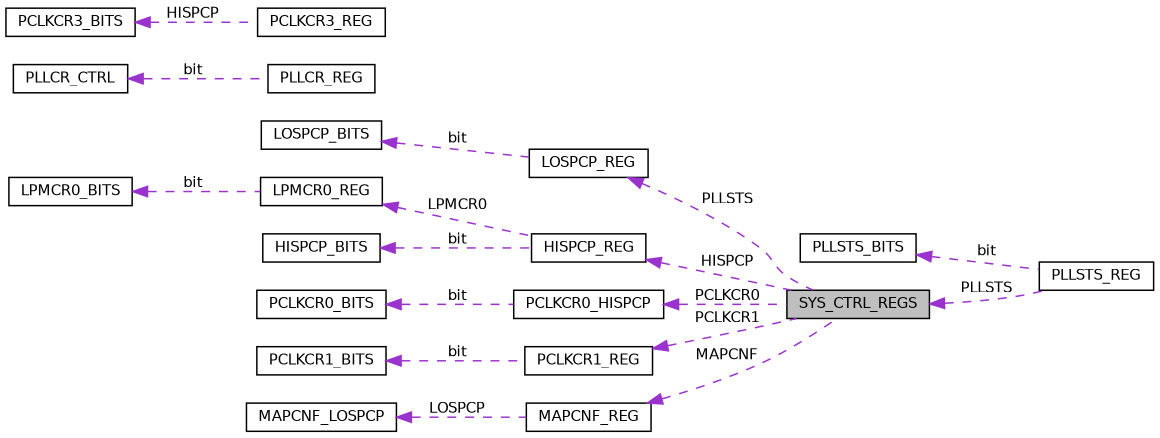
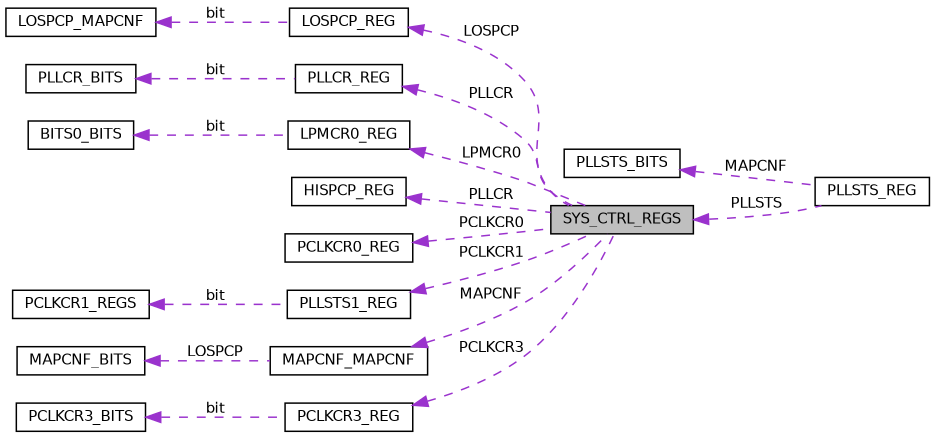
edge "PCLKCR3_REG" -> "PCLKCR3_BITS": label " HISPCP" -> " bit"
node "PLLCR_CTRL": label "PLLCR_CTRL" -> "PLLCR_BITS"
edge "SYS_CTRL_REGS" -> "PLLCR_REG": added, label "PLLCR"
node "LOSPCP_BITS": label "LOSPCP_BITS" -> "LOSPCP_MAPCNF"
node "LPMCR0_BITS": label "LPMCR0_BITS" -> "BITS0_BITS"
edge "SYS_CTRL_REGS" -> "LOSPCP_REG": label " PLLSTS" -> " LOSPCP"
edge "HISPCP_REG" -> "LPMCR0_REG": now "SYS_CTRL_REGS" -> "LPMCR0_REG"
node "HISPCP_BITS": removed
edge "PLLSTS_REG" -> "PLLSTS_BITS": label " bit" -> " MAPCNF"
edge "SYS_CTRL_REGS" -> "HISPCP_REG": label " HISPCP" -> " PLLCR"
node "PCLKCR0_BITS": removed
node "PCLKCR0_HISPCP": label "PCLKCR0_HISPCP" -> "PCLKCR0_REG"
edge "SYS_CTRL_REGS" -> "PCLKCR3_REG": added, label "PCLKCR3"
node "PCLKCR1_BITS": label "PCLKCR1_BITS" -> "PCLKCR1_REGS"
node "PCLKCR1_REG": label "PCLKCR1_REG" -> "PLLSTS1_REG"
node "MAPCNF_LOSPCP": label "MAPCNF_LOSPCP" -> "MAPCNF_BITS"
node "MAPCNF_REG": label "MAPCNF_REG" -> "MAPCNF_MAPCNF"
